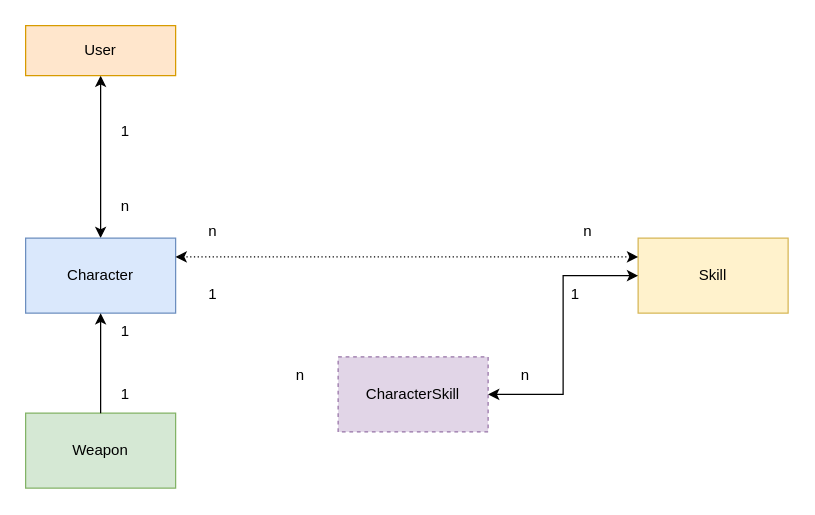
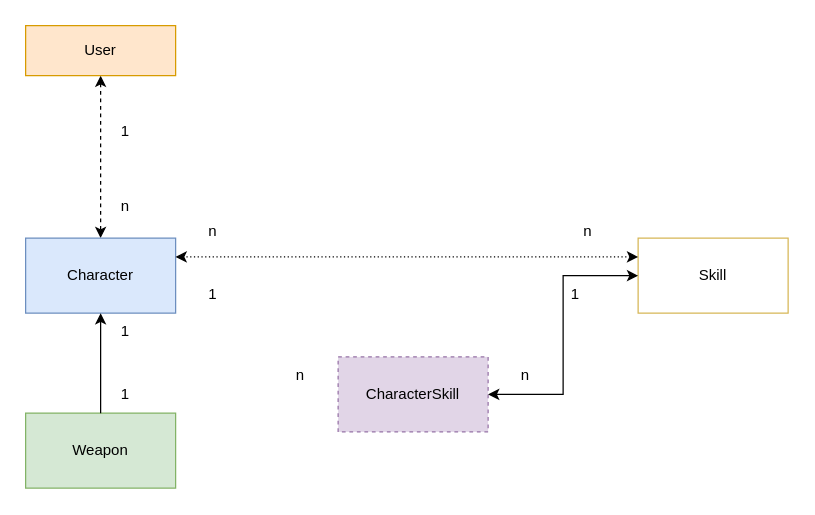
edge "User" -- "Character": style solid -> dashed
node "Skill": fillcolor #fff2cc -> #ffffff
